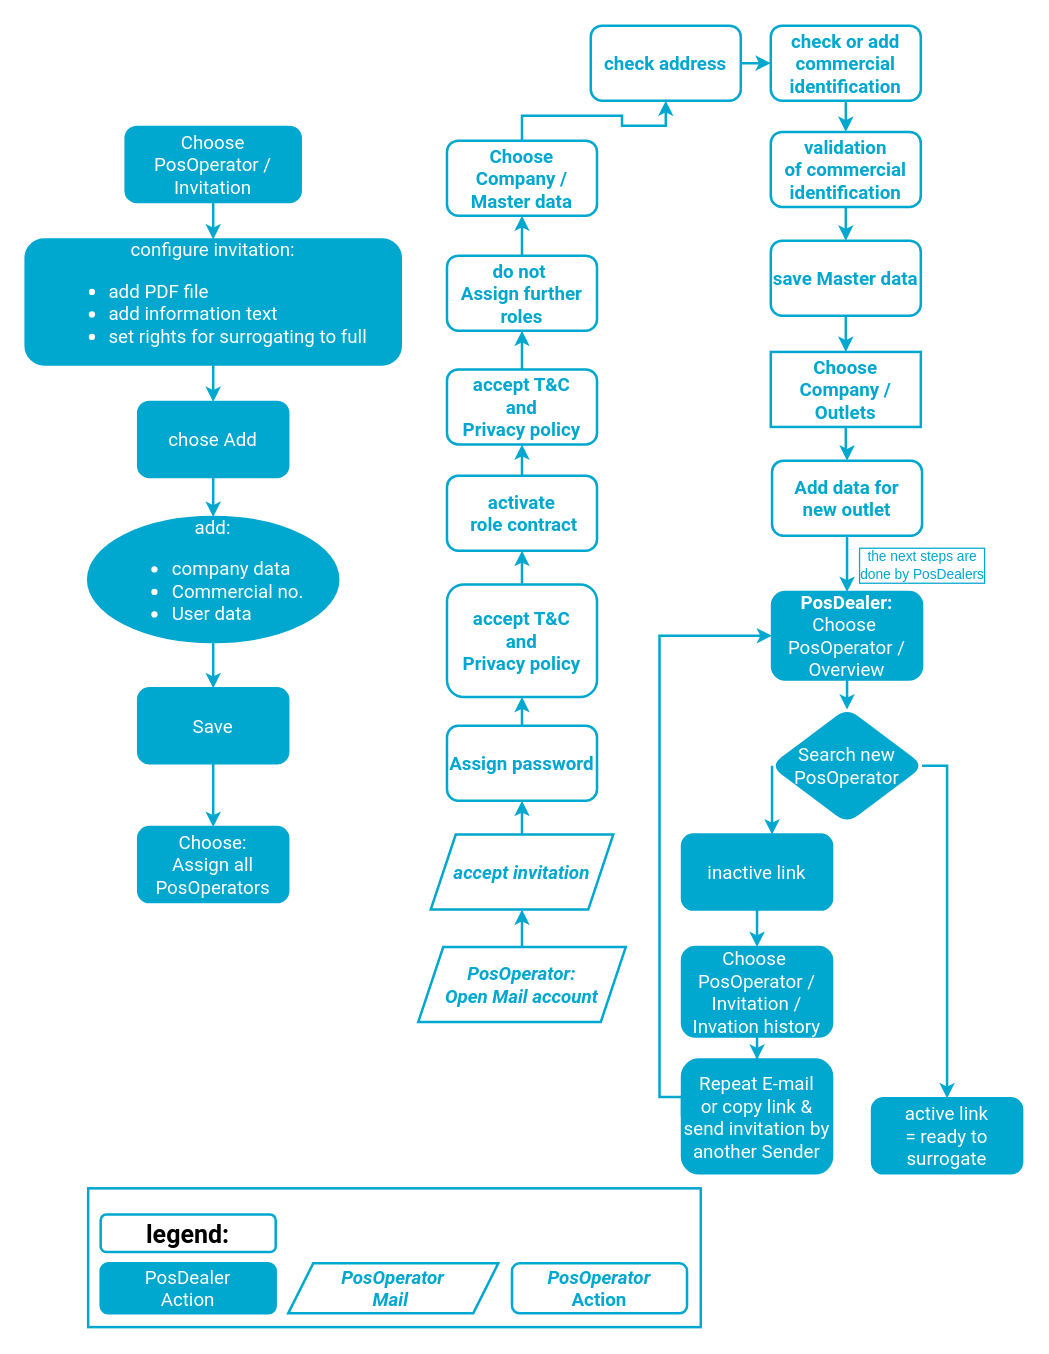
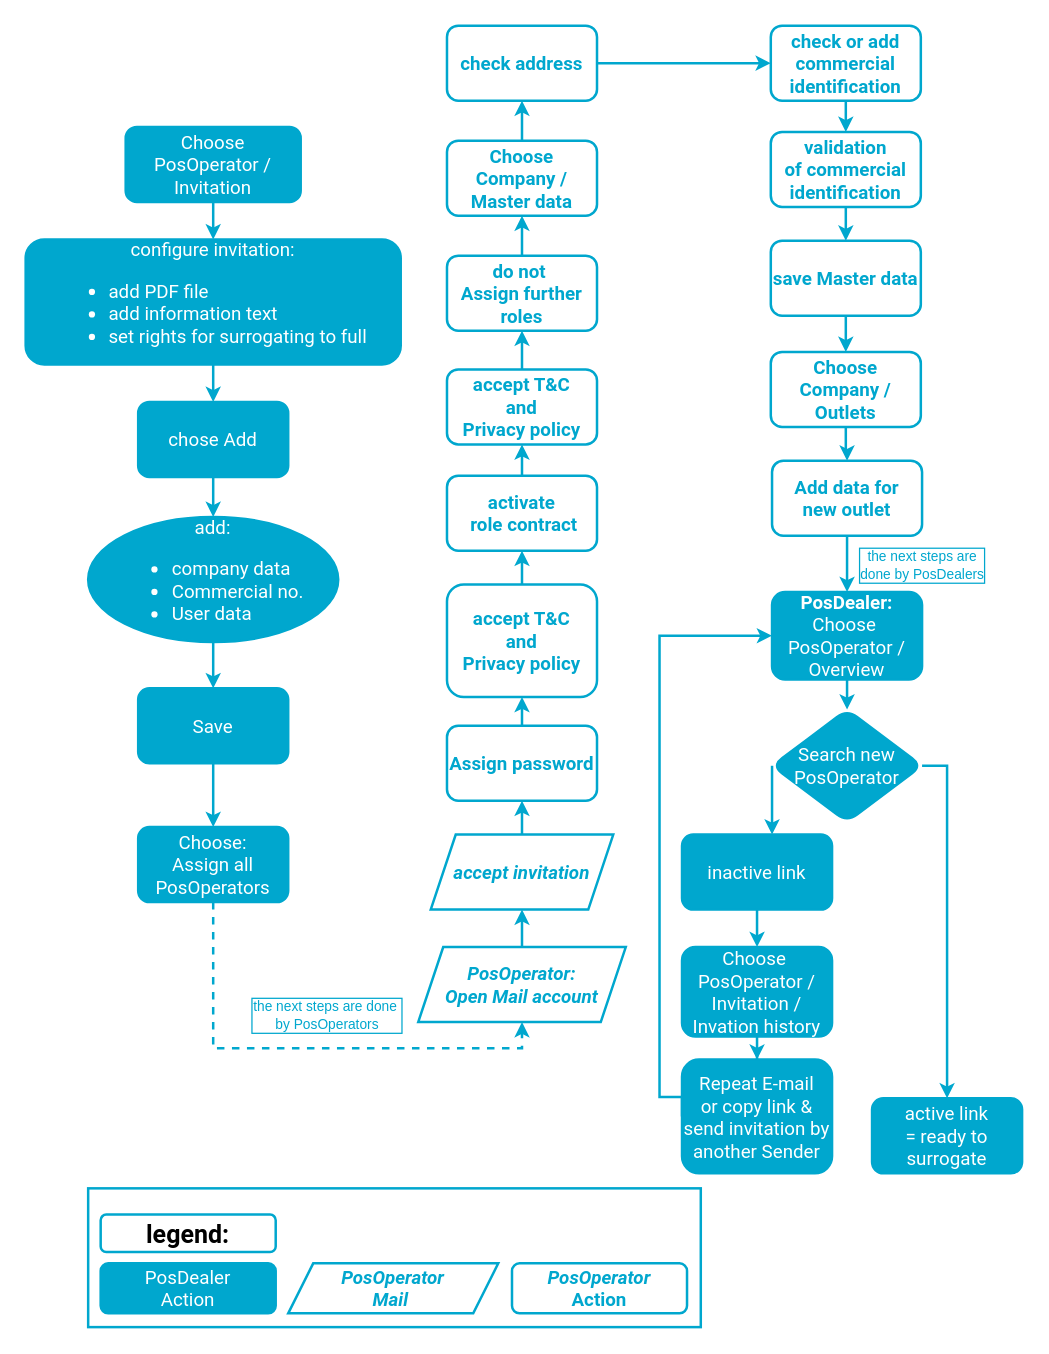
node "check address": moved (666, 63) -> (522, 63)
node "Choose Company / Outlets": shape rectangle -> rounded rectangle
edge "Choose: Assign all PosOperators" -> "PosOperator: Open Mail account": added, label "the next steps are done by PosOperators"
